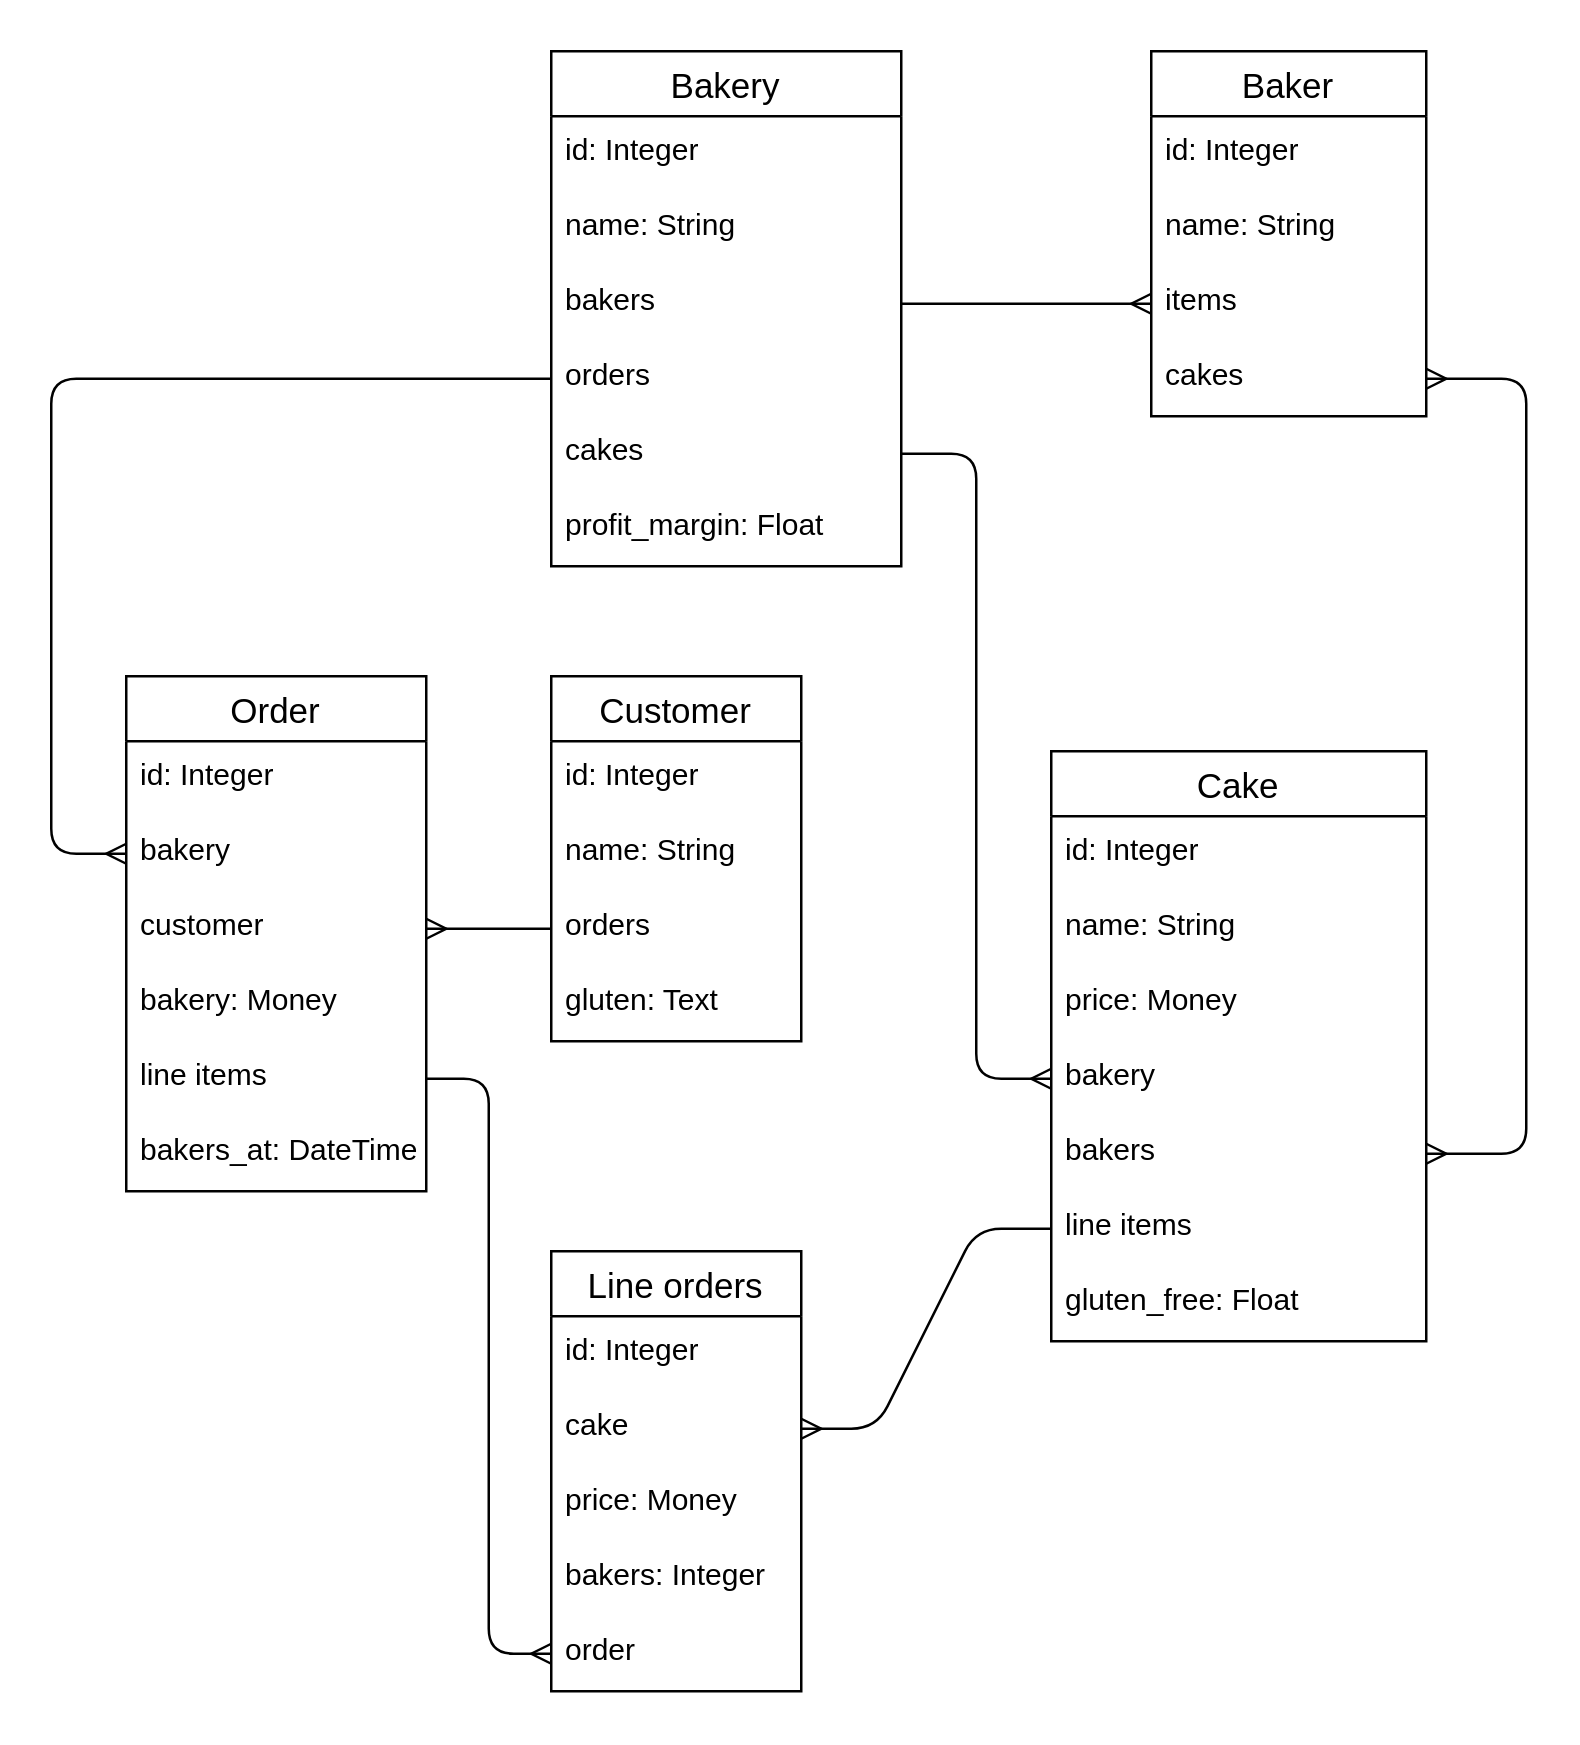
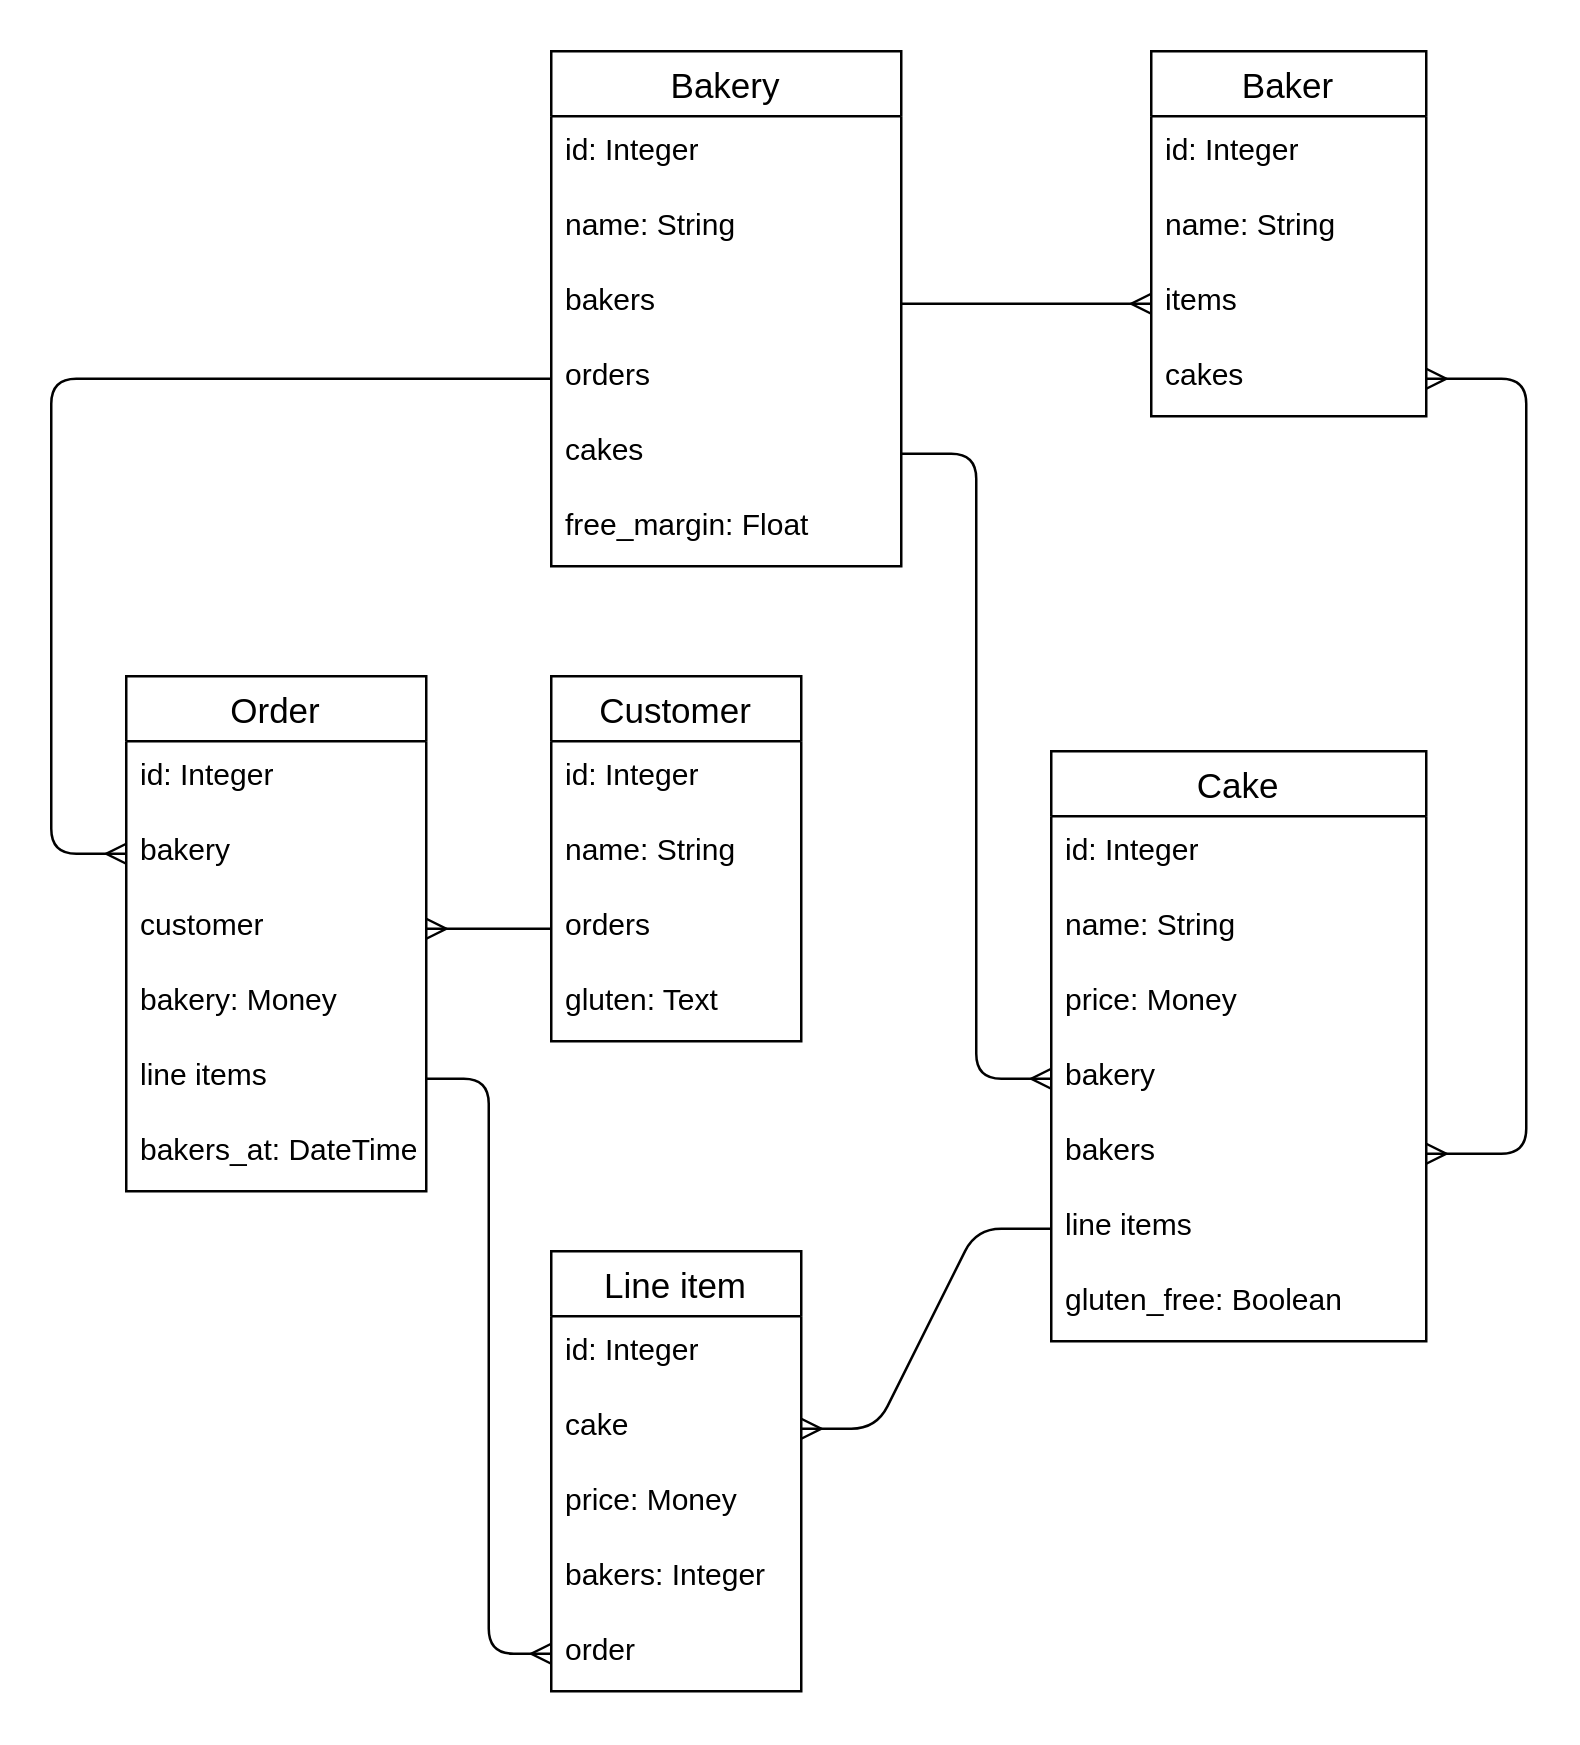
node "profit_margin: Float": label "profit_margin: Float" -> "free_margin: Float"
node "Line orders": label "Line orders" -> "Line item"
node "gluten_free: Float": label "gluten_free: Float" -> "gluten_free: Boolean"
